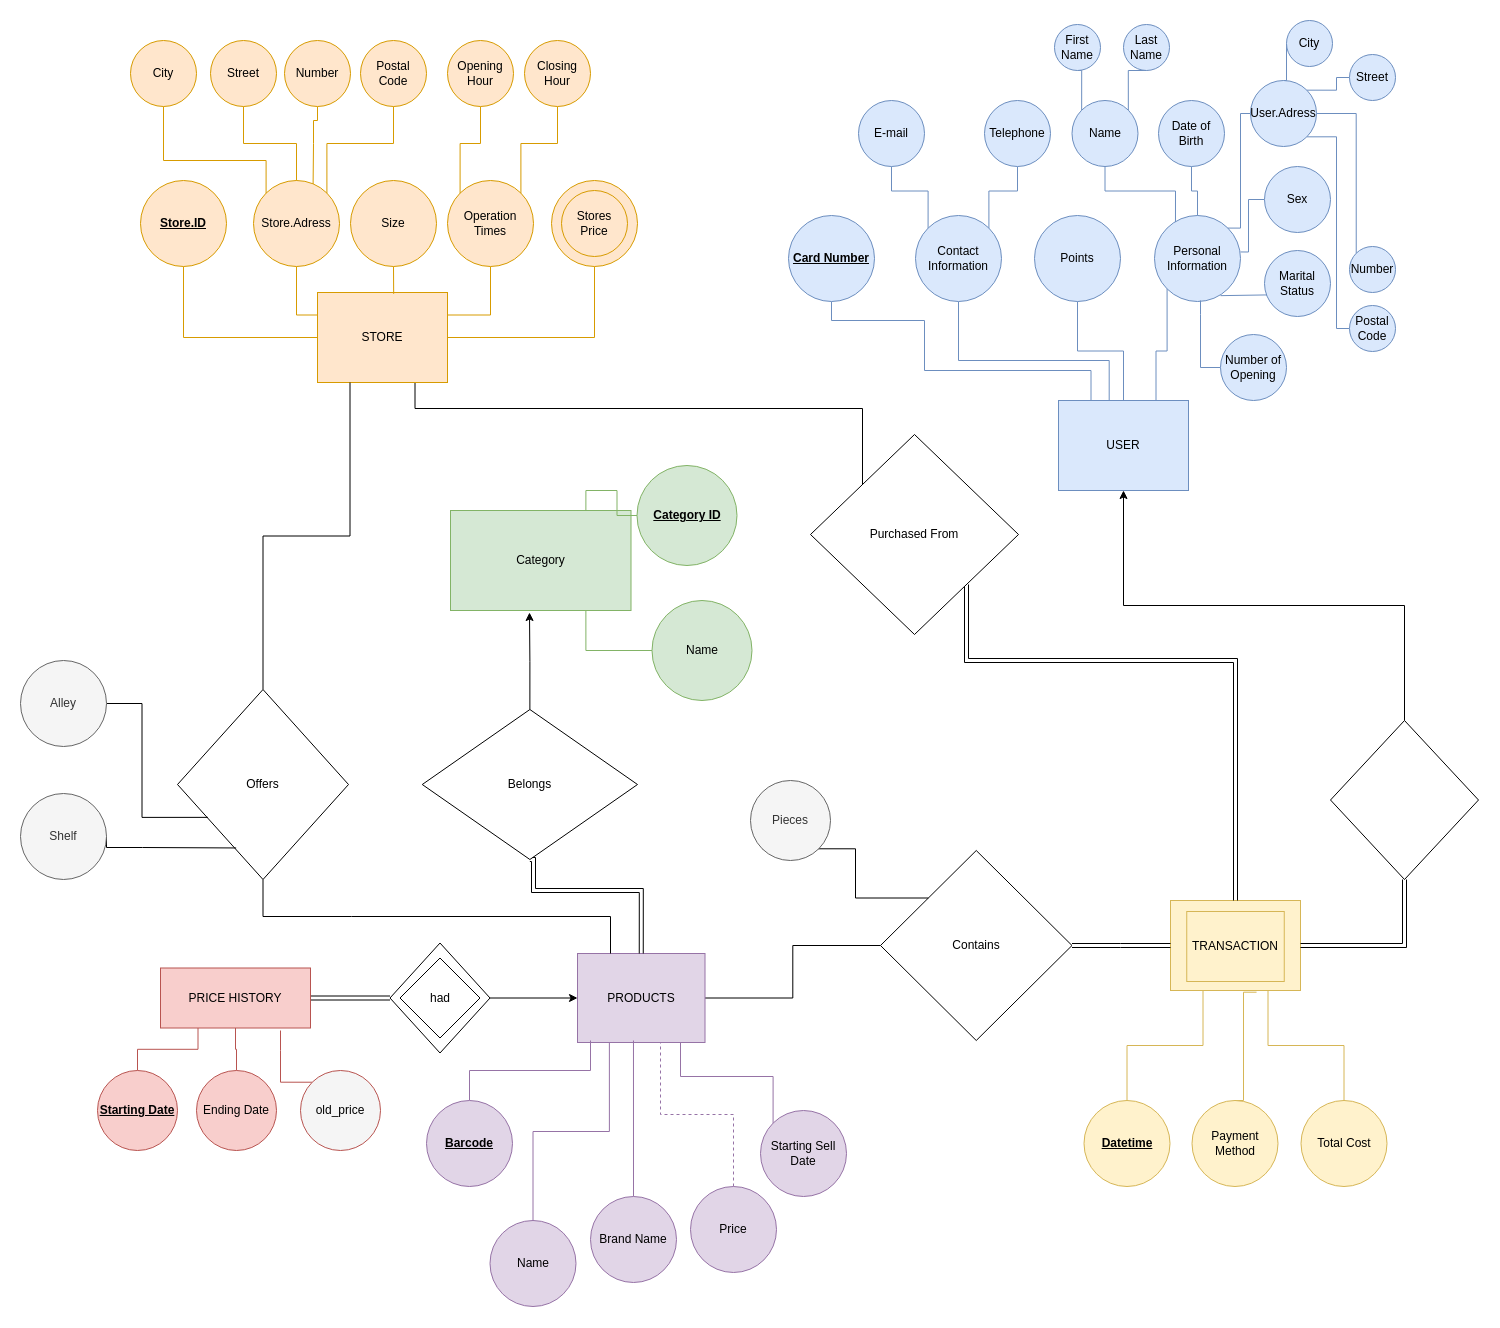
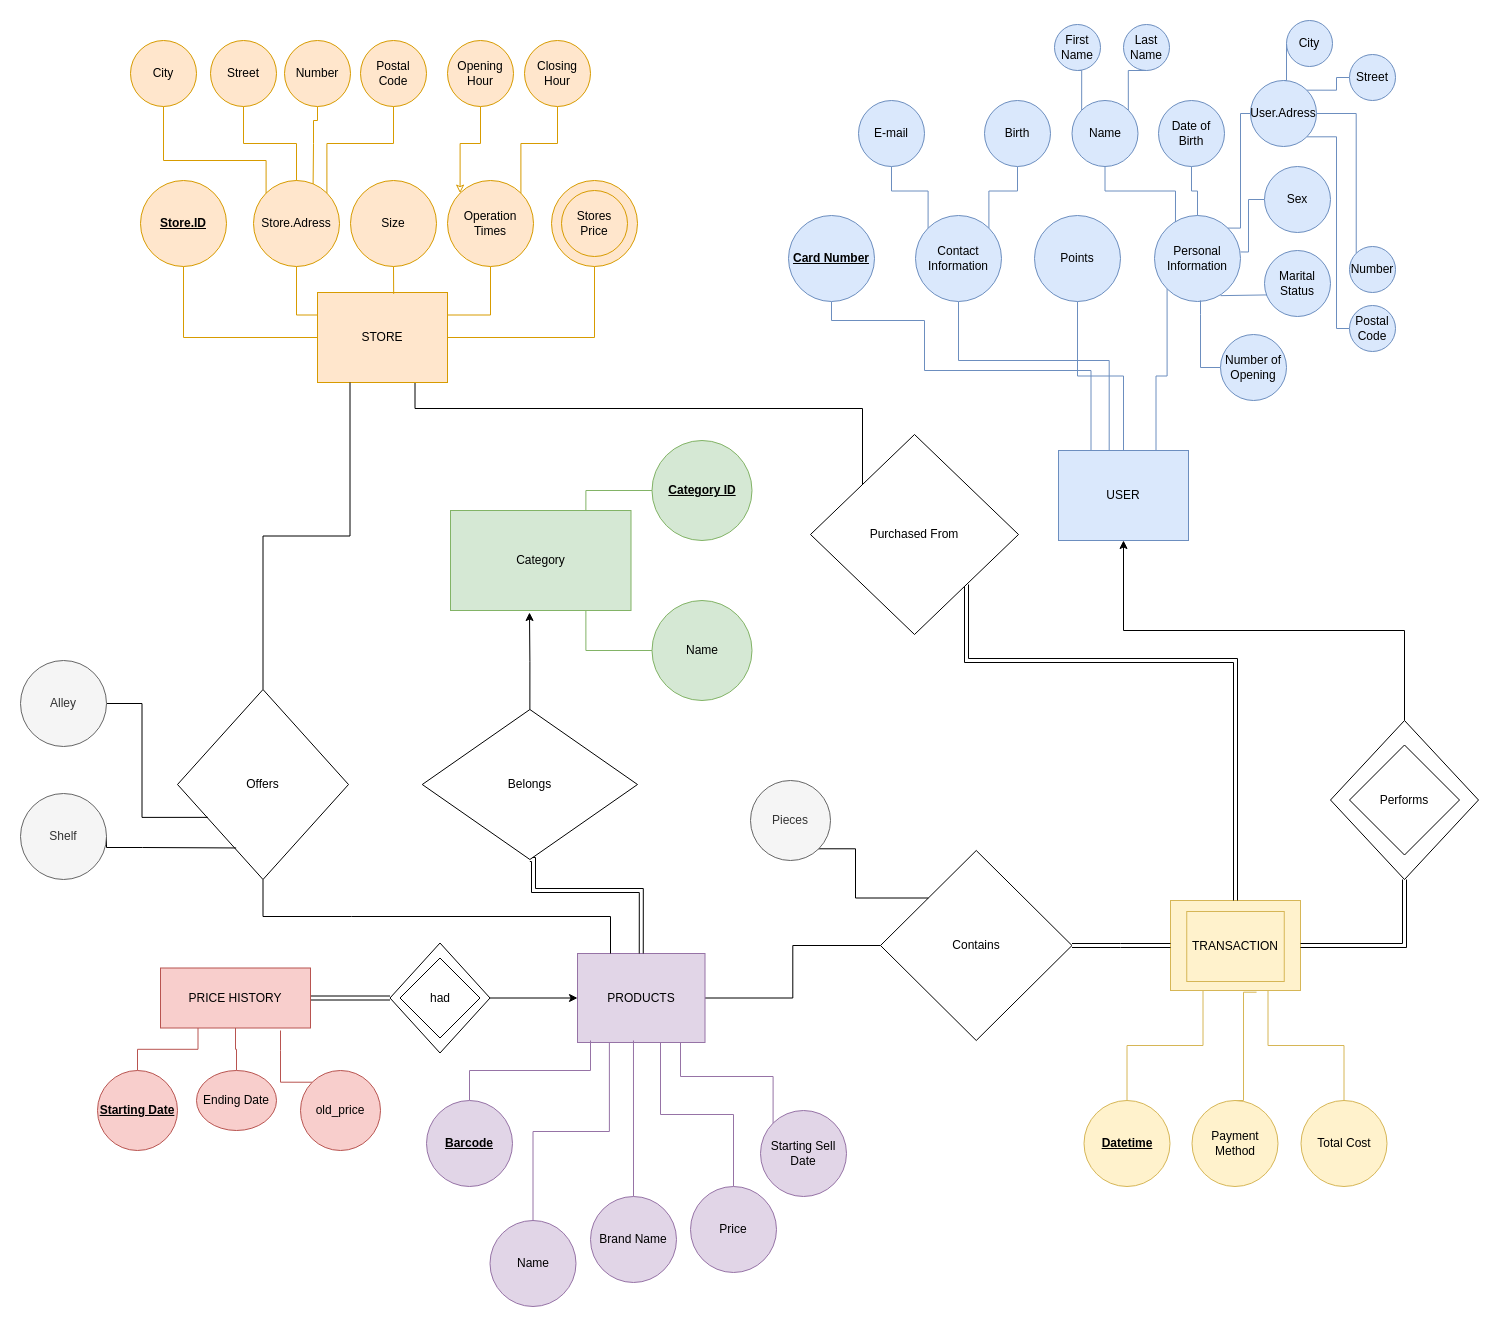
node "Telephone": label "Telephone" -> "Birth"
edge "Opening Hour" -- "Operation Times": arrowhead none -> classic
node "USER": moved (1124, 446) -> (1124, 496)
node "Category ID": moved (687, 516) -> (702, 491)
node "Performs": added
node "Ending Date": size 80x80 -> 80x60
node "old_price": fillcolor #f5f5f5 -> #f8cecc
edge "PRODUCTS" -- "Price": style dashed -> solid
